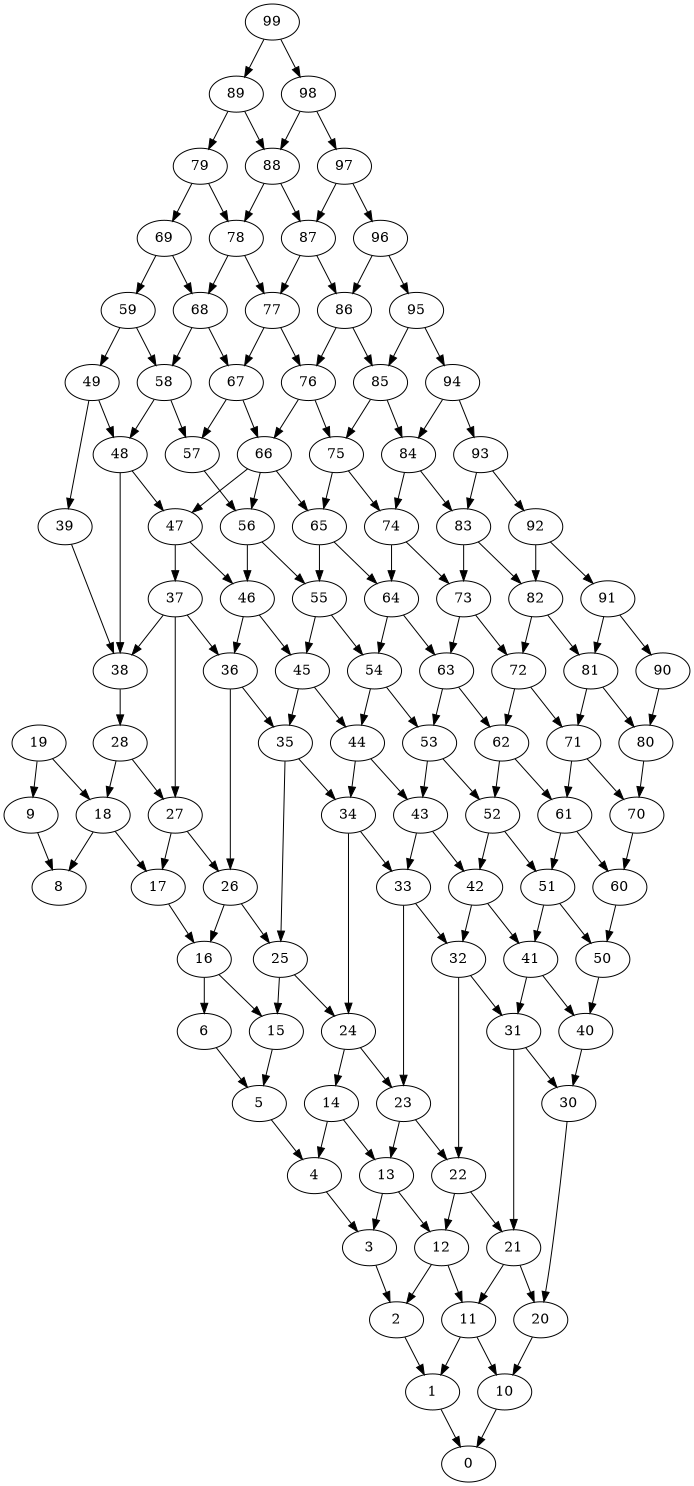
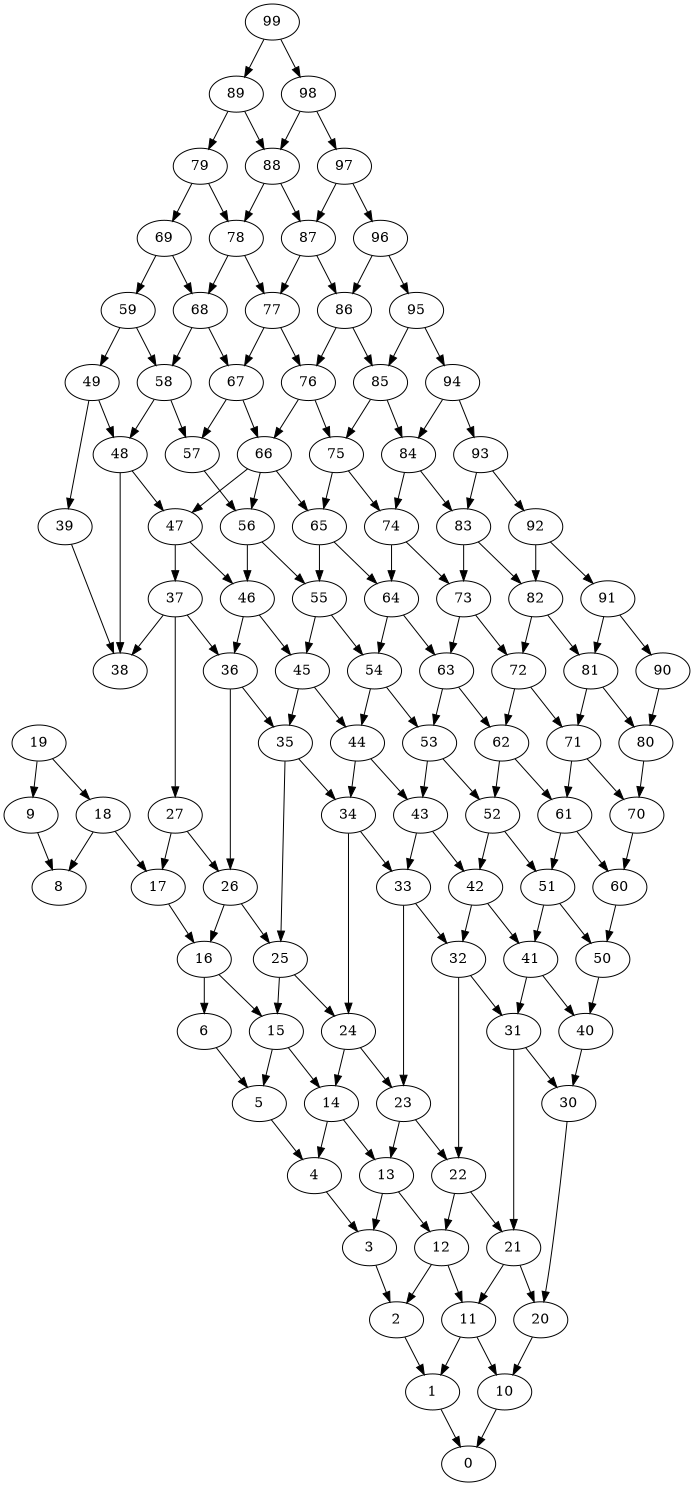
node "28": removed
edge "15" -> "14": added
